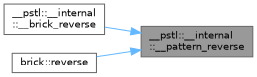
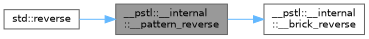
edge "__pstl::__internal ::__brick_reverse" -> "__pstl::__internal ::__pattern_reverse": reversed
node "brick::reverse": label "brick::reverse" -> "std::reverse"
